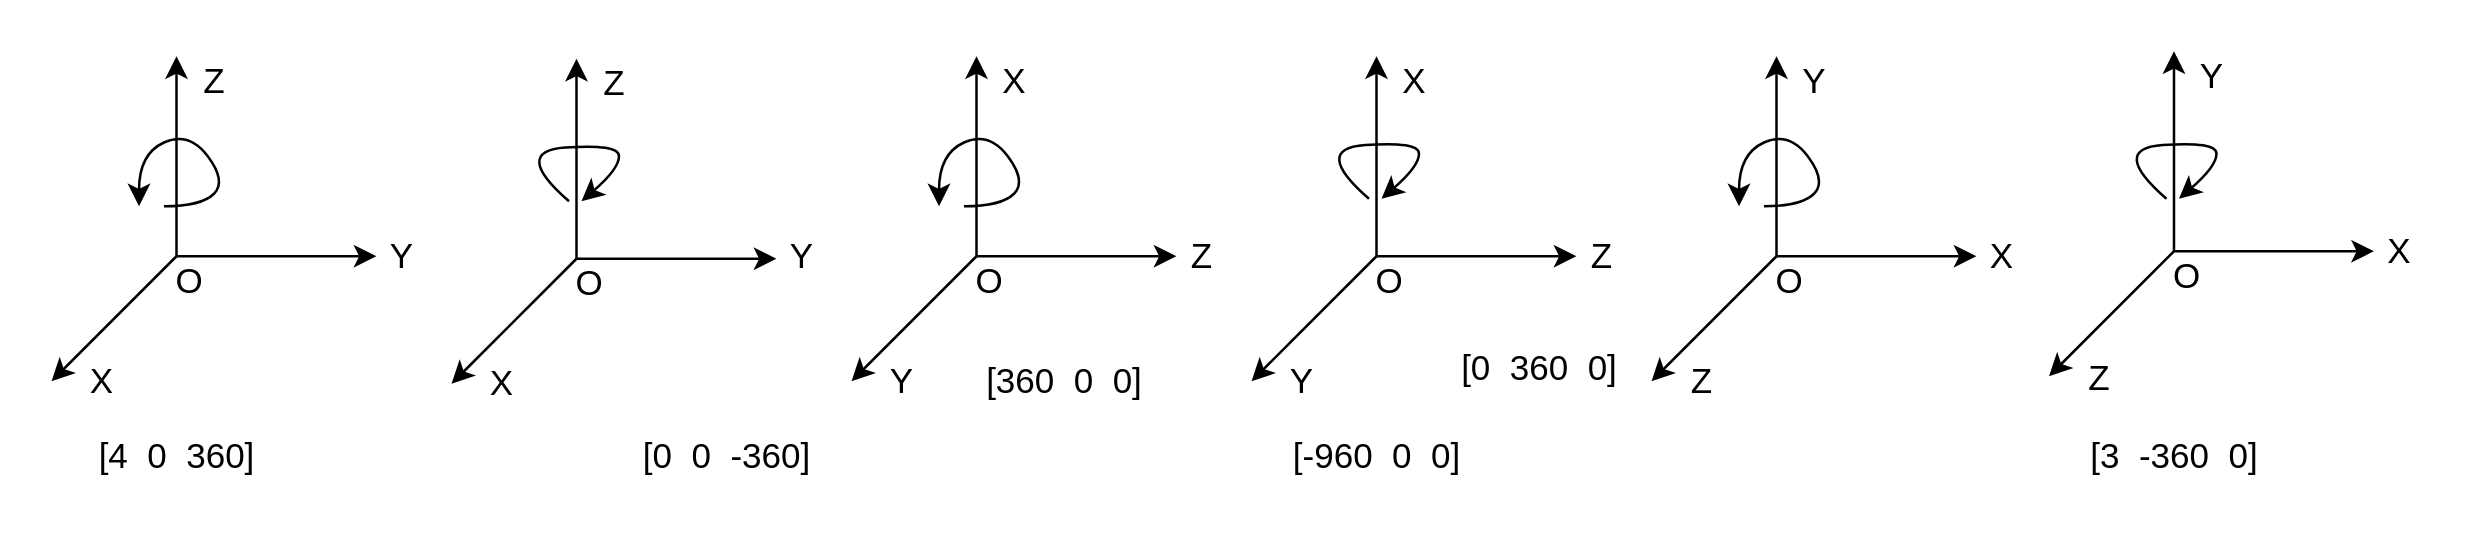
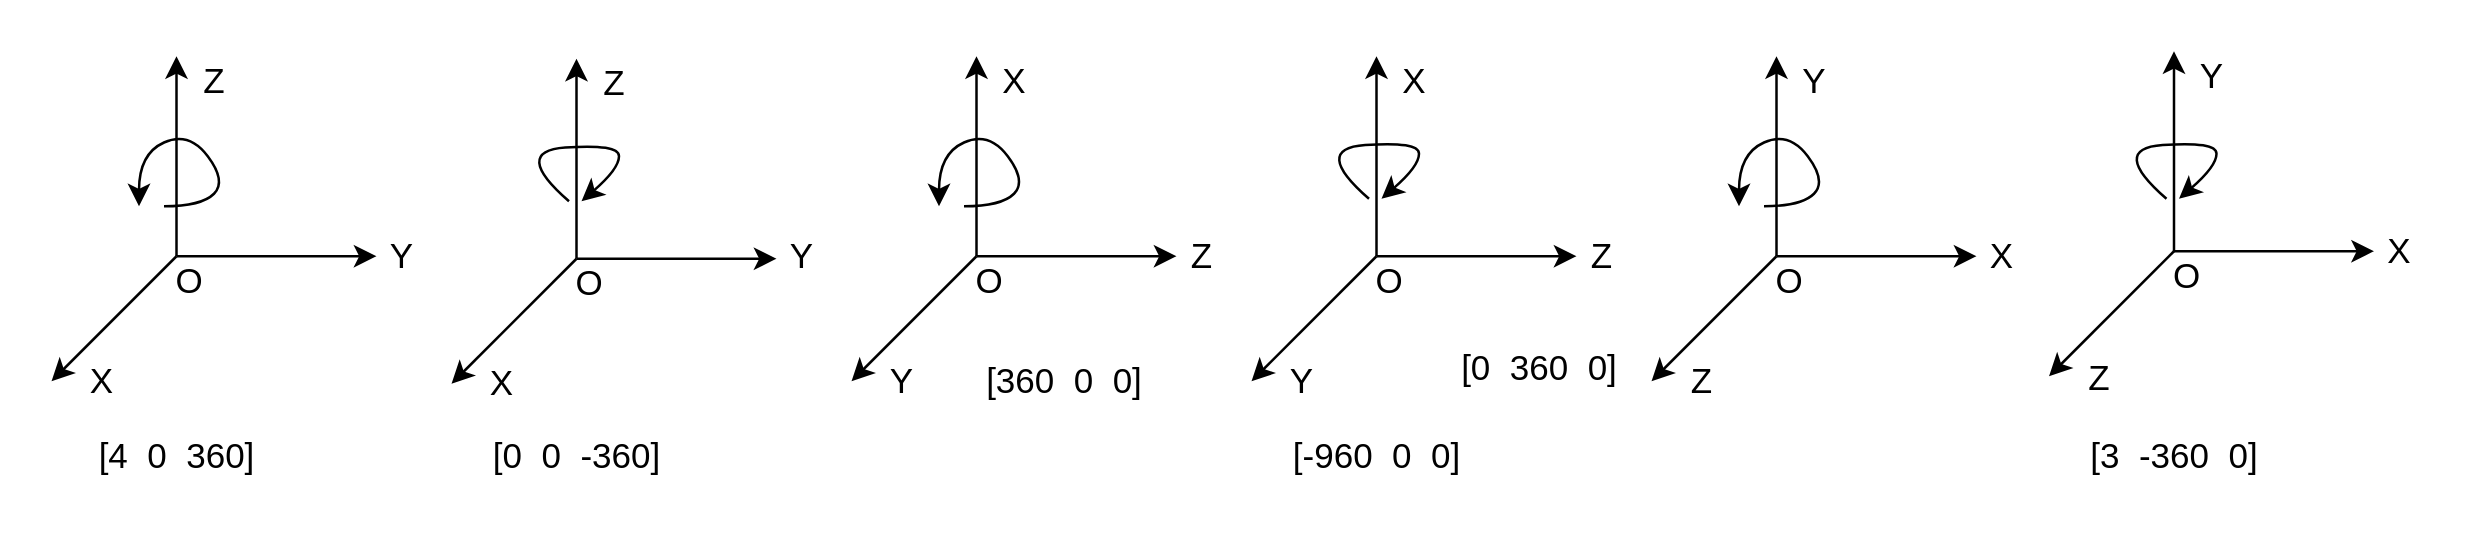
node "[0 0 -360]": moved (726, 456) -> (576, 456)
